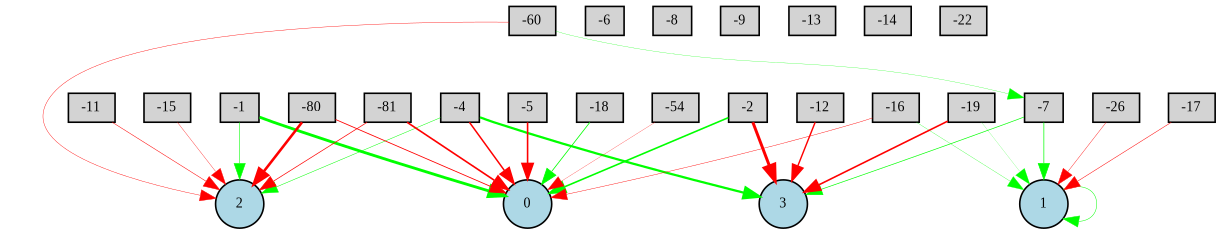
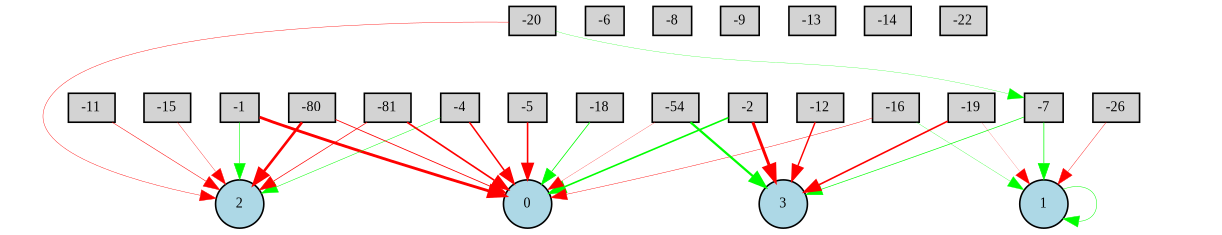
node "-60": label "-60" -> "-20"
node "-17": removed
edge "-19" -> "1": color green -> red
edge "-4" -> "3": now "-54" -> "3"
edge "-1" -> "0": color green -> red
